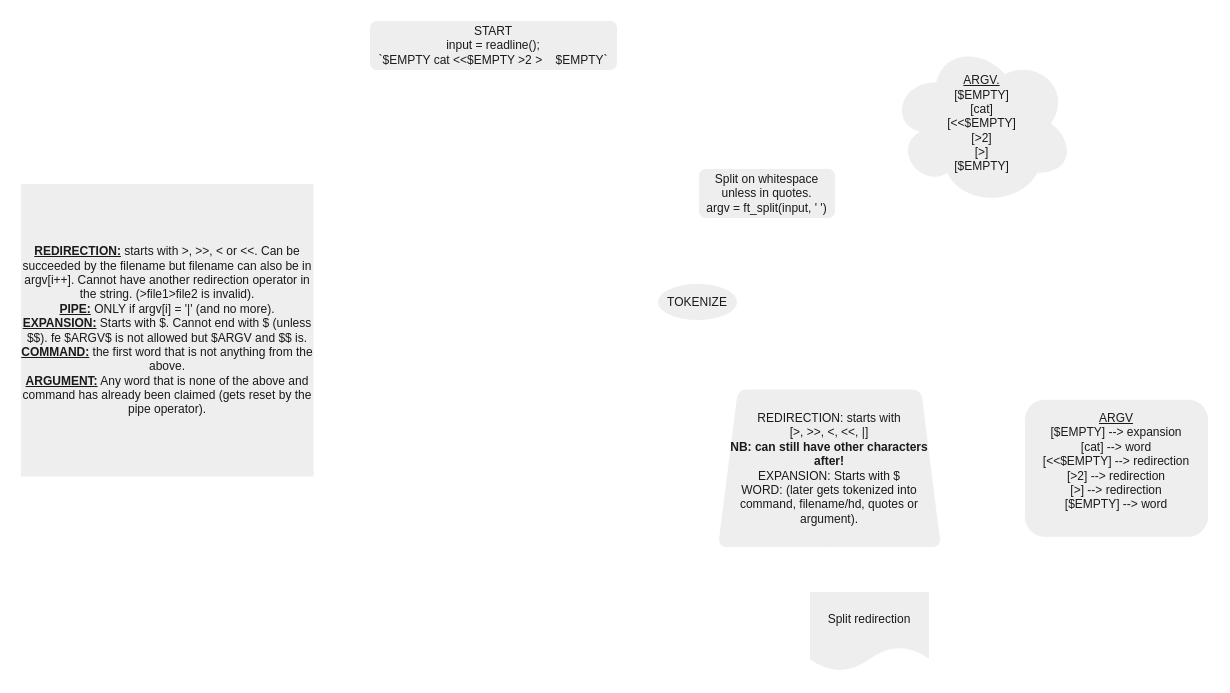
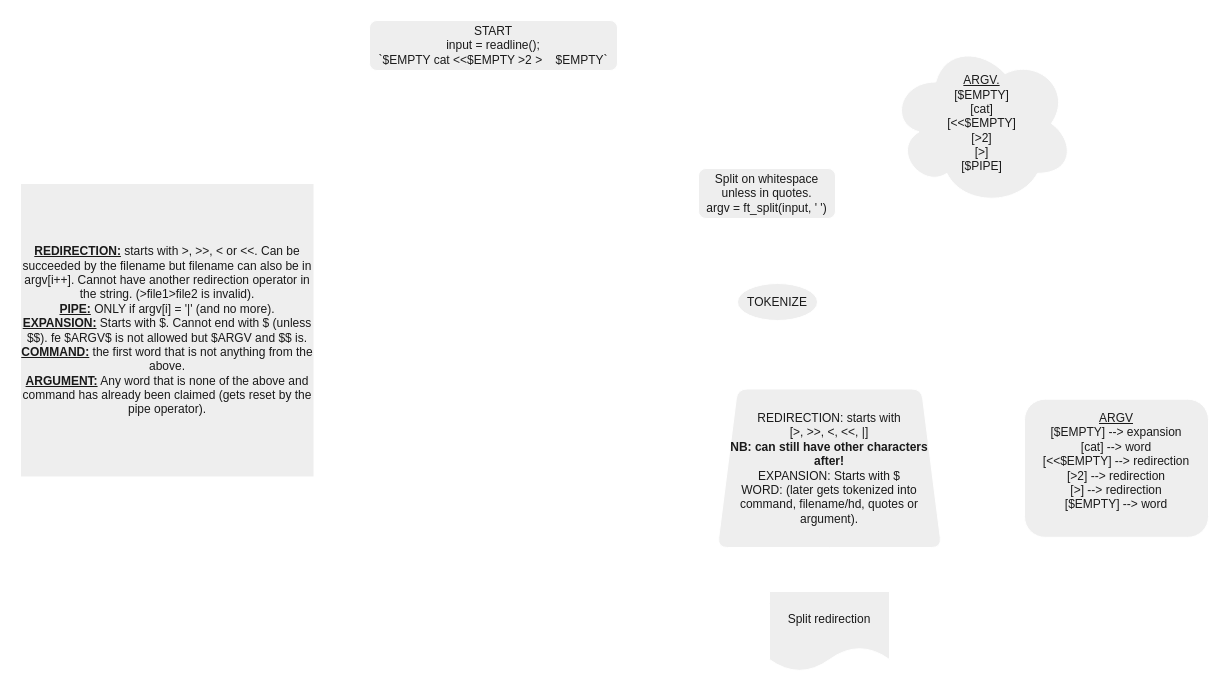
node "ARGV. [$EMPTY] [cat] [<<$EMPTY] [>2] [>] [$EMPTY]": label "ARGV. [$EMPTY] [cat] [<<$EMPTY] [>2] [>] [$EMPTY]" -> "ARGV. [$EMPTY] [cat] [<<$EMPTY] [>2] [>] [$PIPE]"
node "TOKENIZE": moved (698, 302) -> (778, 302)
node "Split redirection": moved (870, 632) -> (830, 632)
